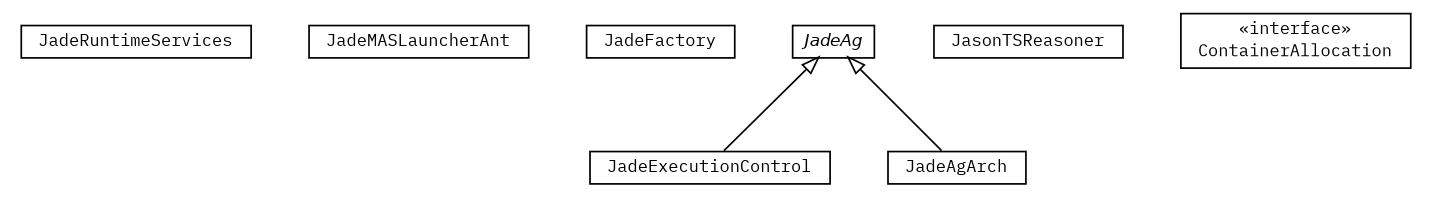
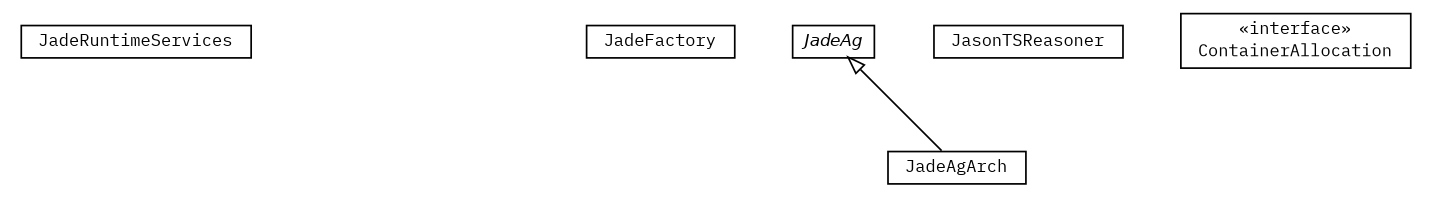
node "JadeMASLauncherAnt": removed
node "JadeExecutionControl": removed
